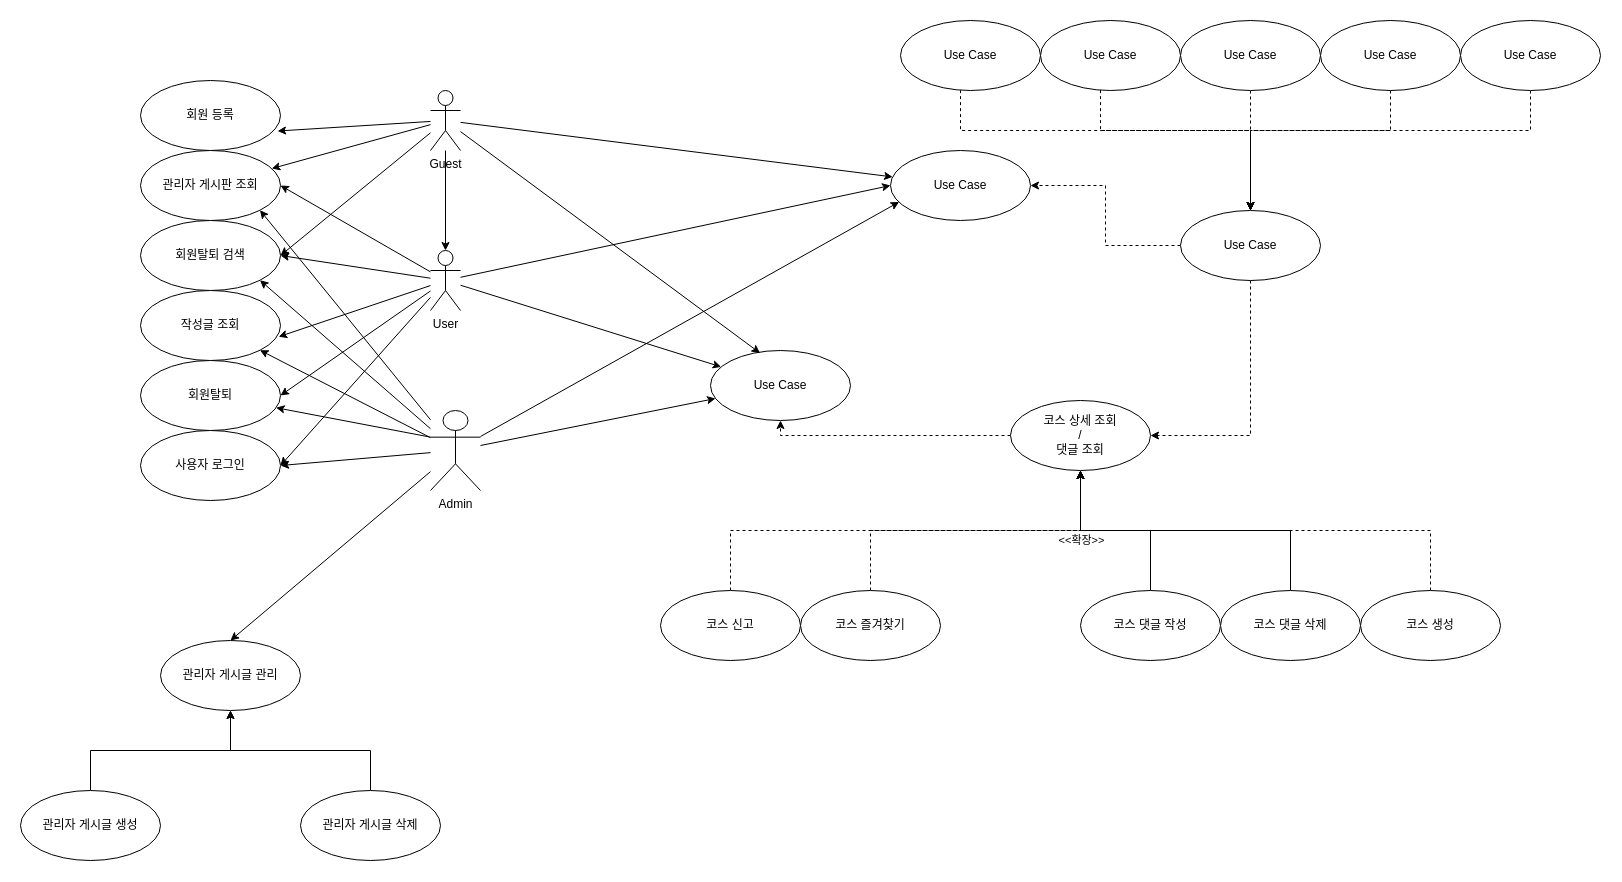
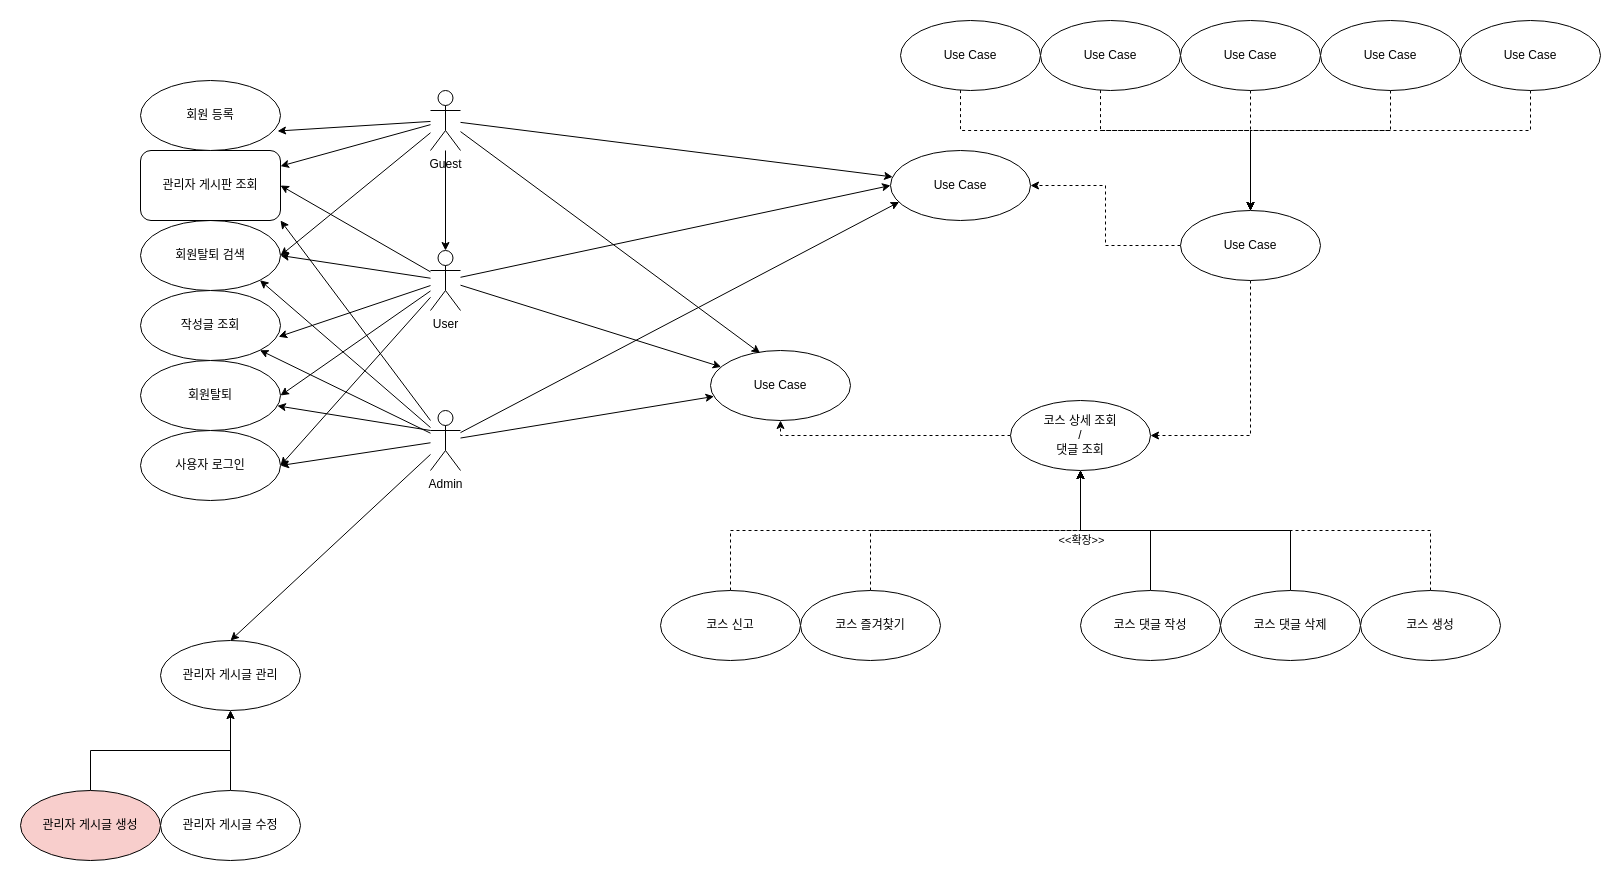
node "관리자 게시판 조회": shape ellipse -> rounded rectangle
node "Admin": size 50x80 -> 30x60
edge "관리자 게시글 삭제" -> "관리자 게시글 관리": removed
edge "관리자 게시글 수정" -> "관리자 게시글 관리": added
node "관리자 게시글 생성": fillcolor #ffffff -> #f8cecc
node "관리자 게시글 수정": added
node "관리자 게시글 삭제": removed
